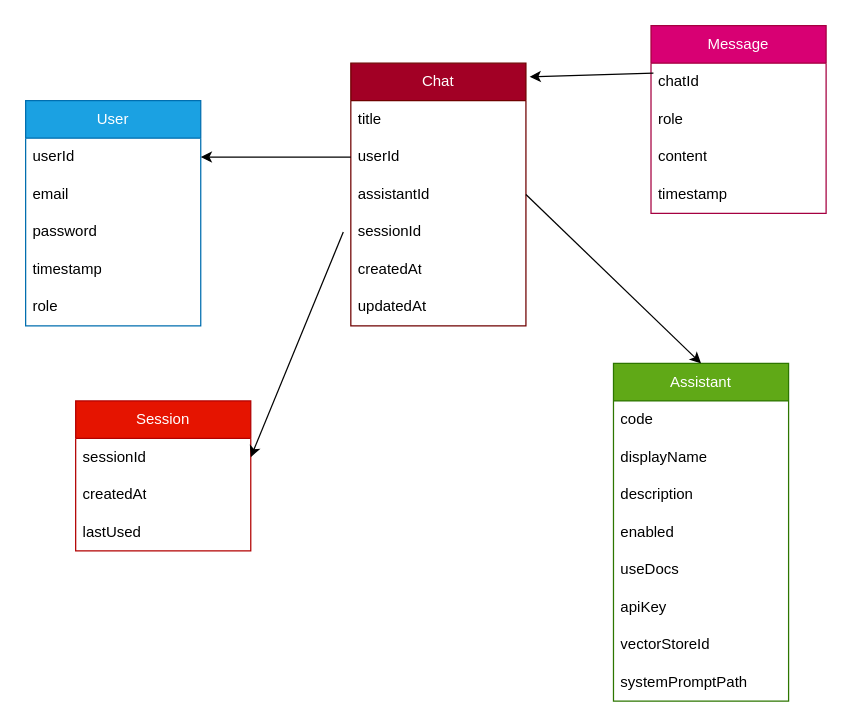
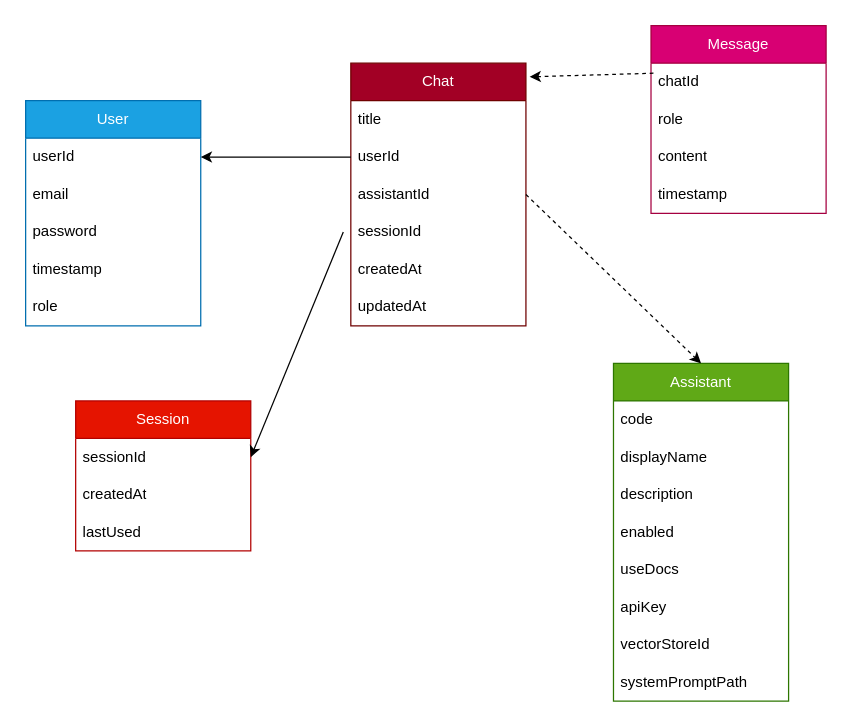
edge "chatId" -> "Chat": style solid -> dashed
edge "assistantId" -> "Assistant": style solid -> dashed
